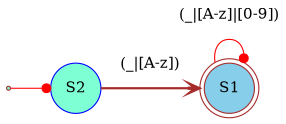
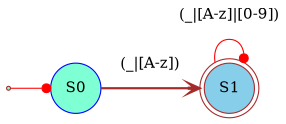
node "S2": label "S2" -> "S0"
